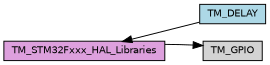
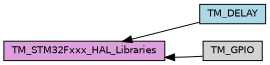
edge "TM_STM32Fxxx_HAL_Libraries" -> "TM_GPIO": reversed
